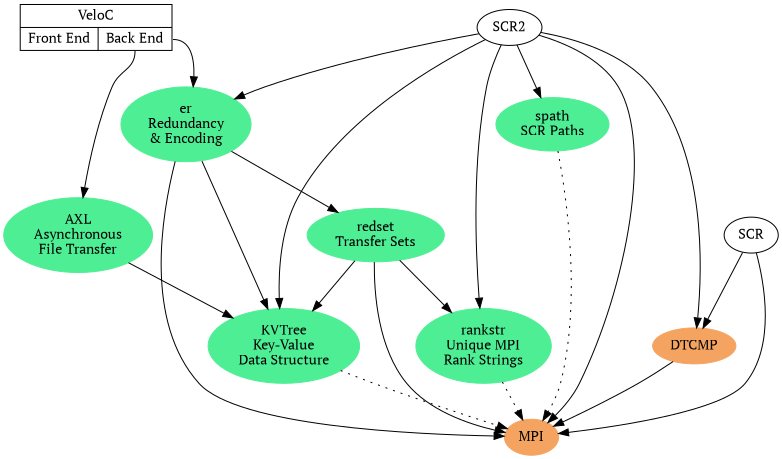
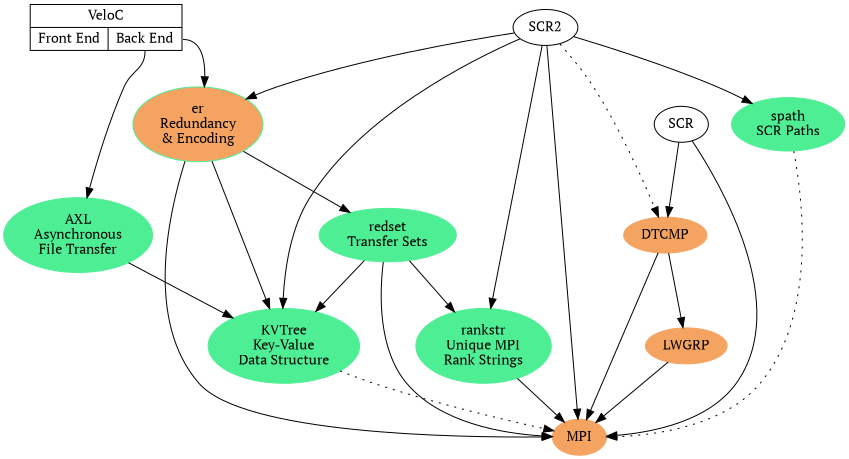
node "er Redundancy & Encoding": fillcolor seagreen2 -> sandybrown
edge "SCR2" -> "DTCMP": style solid -> dotted
node "LWGRP": added
edge "rankstr Unique MPI Rank Strings" -> "MPI": style dotted -> solid
